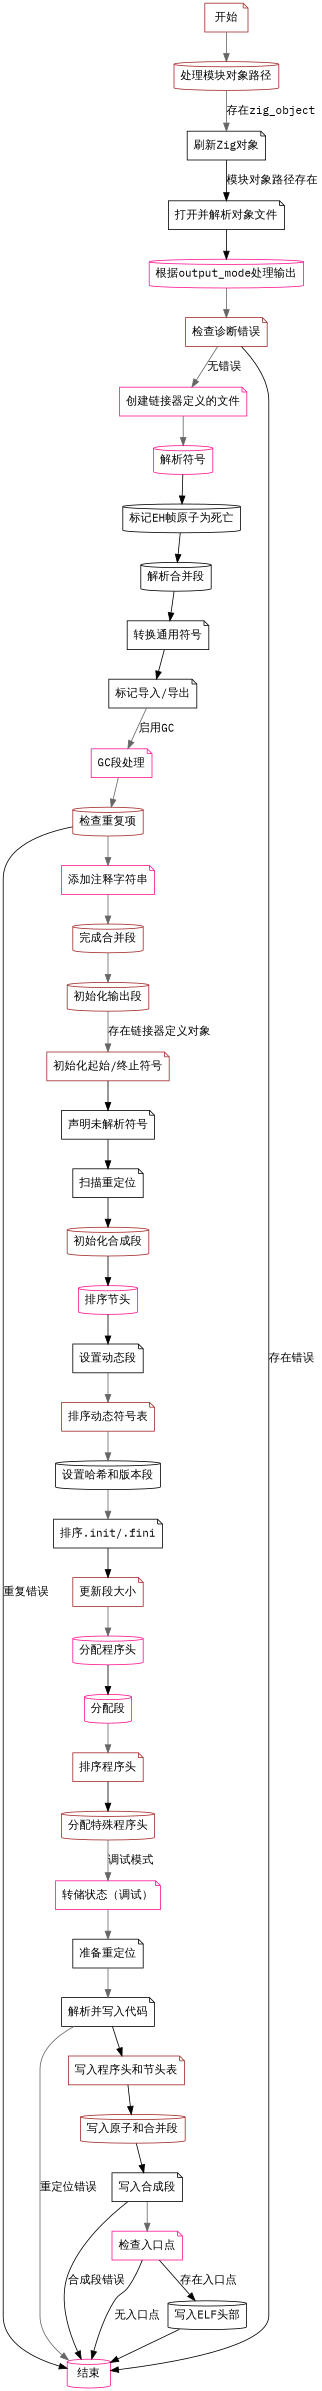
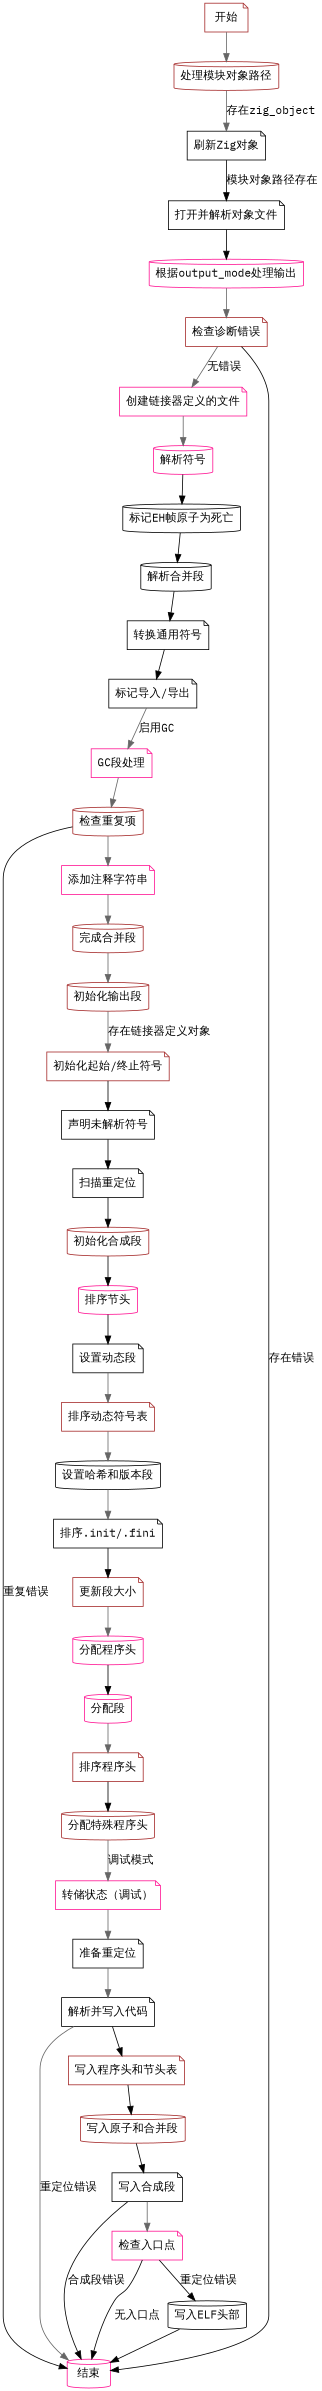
edge "检查入口点" -> "写入ELF头部": label "存在入口点" -> "重定位错误"
